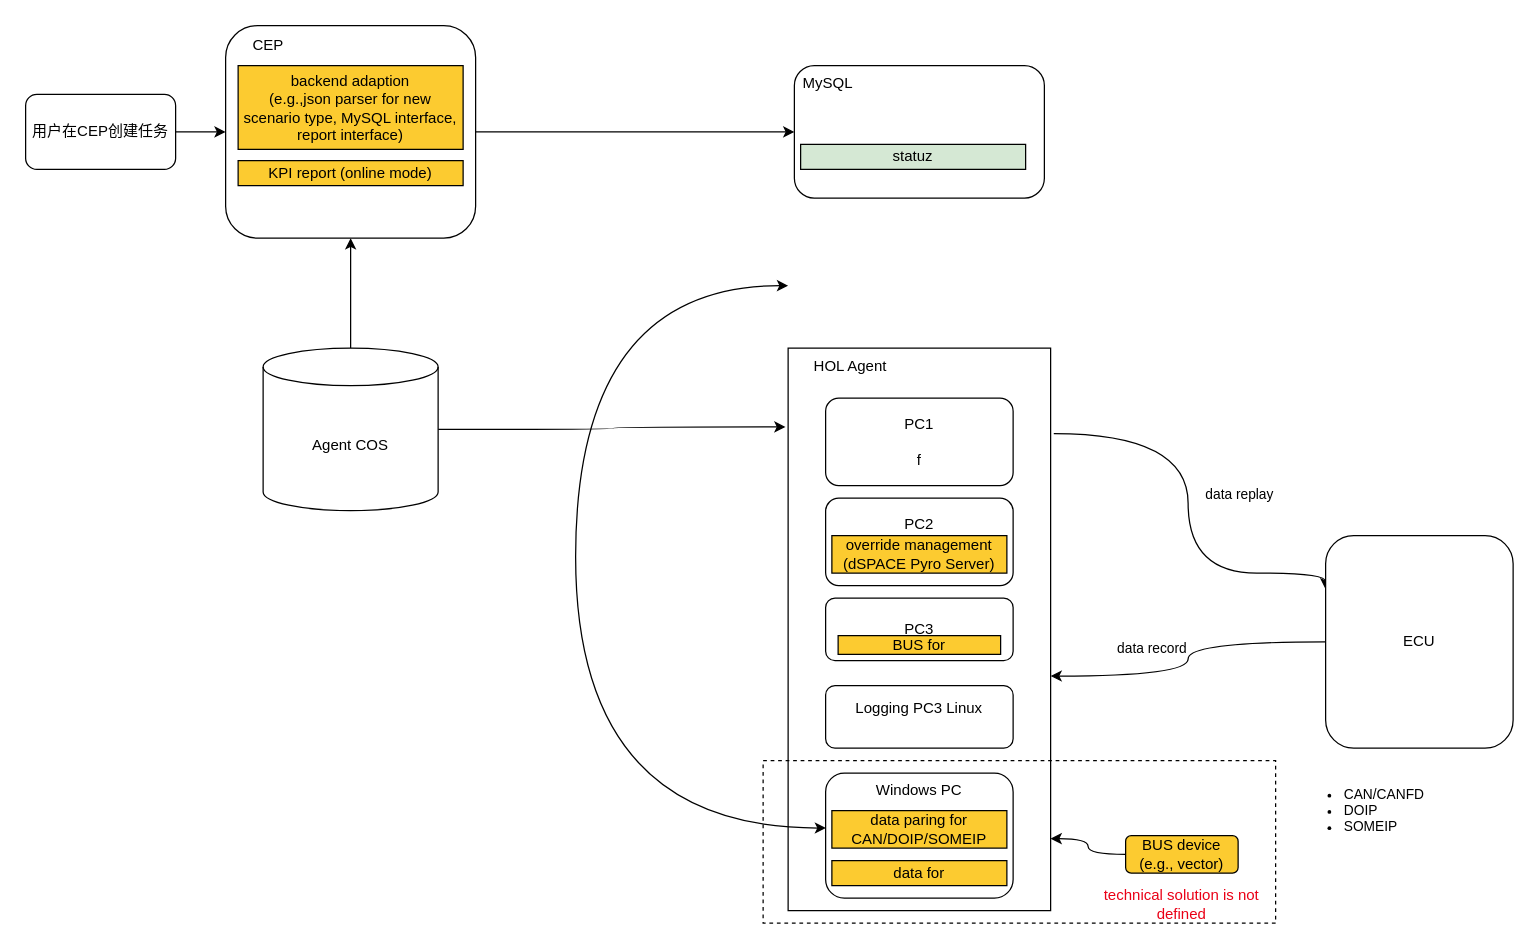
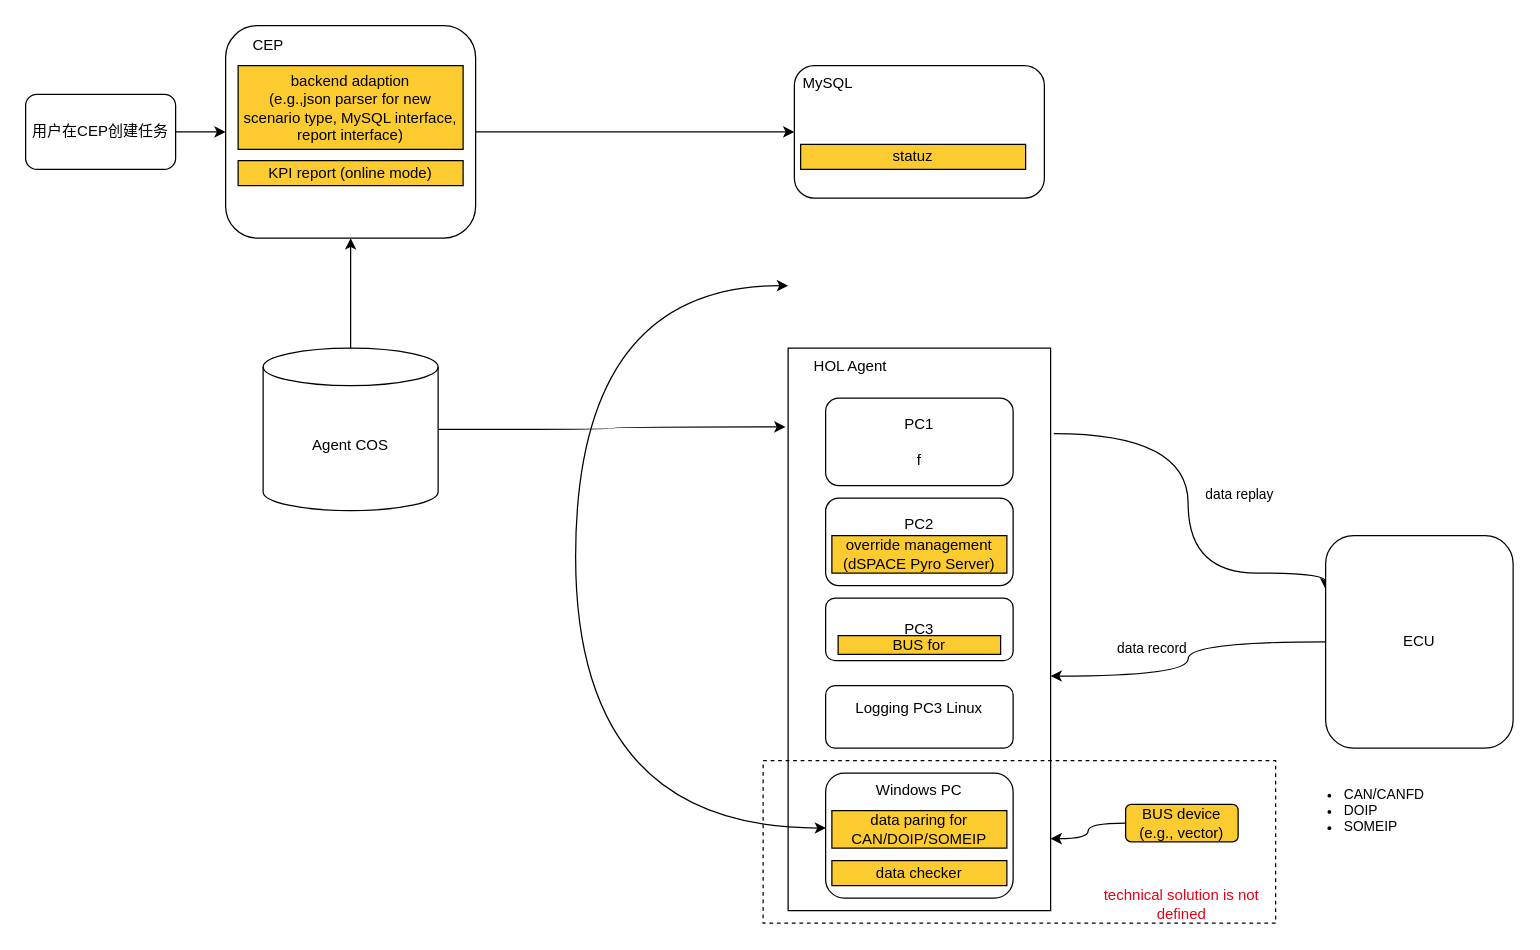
node "statuz": fillcolor #d5e8d4 -> #fccb30
node "BUS device (e.g., vector)": moved (1182, 854) -> (1182, 823)
node "data for": label "data for" -> "data checker"
